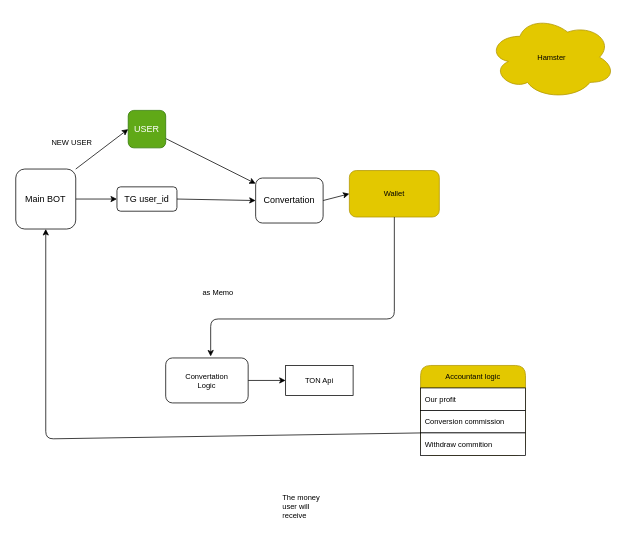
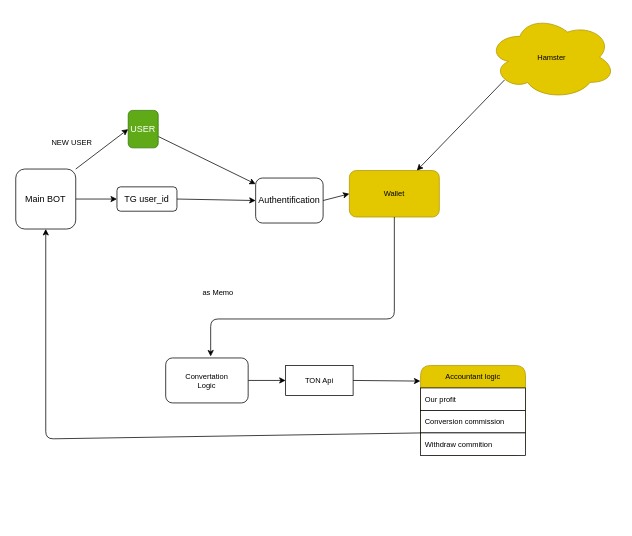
edge "Hamster" -> "Wallet": added
node "USER": size 38x38 -> 30x38
node "Convertation": label "Convertation" -> "Authentification"
edge "TON Api" -> "Accountant logic": added
node "The money user will receive": removed
